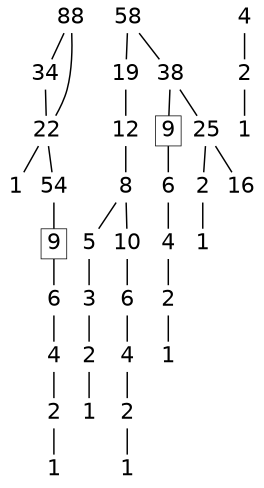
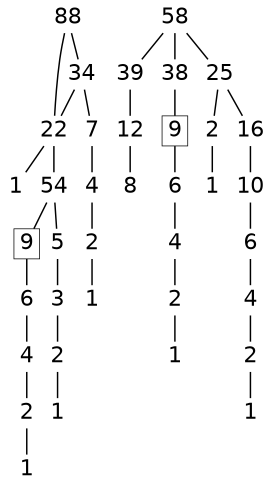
node "19": label "19" -> "39"
edge "38" -- "25": now "58" -- "25"
node "7": added
edge "8" -- "5": now "54" -- "5"
edge "8" -- "10": now "16" -- "10"
